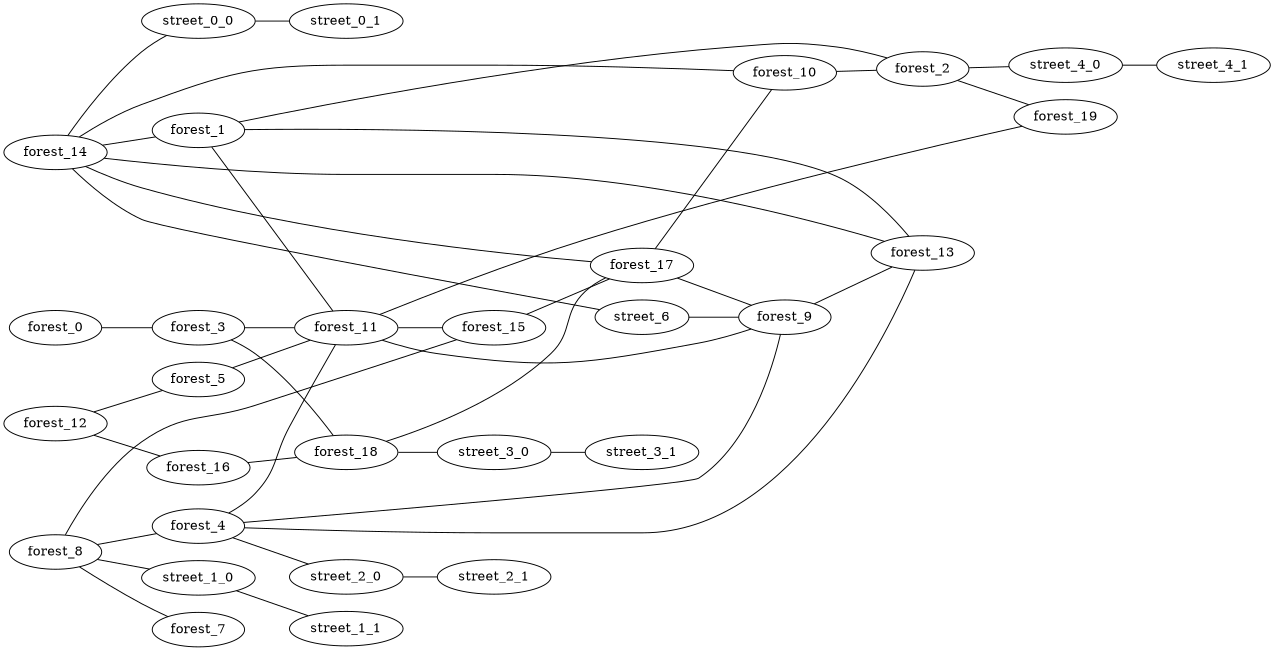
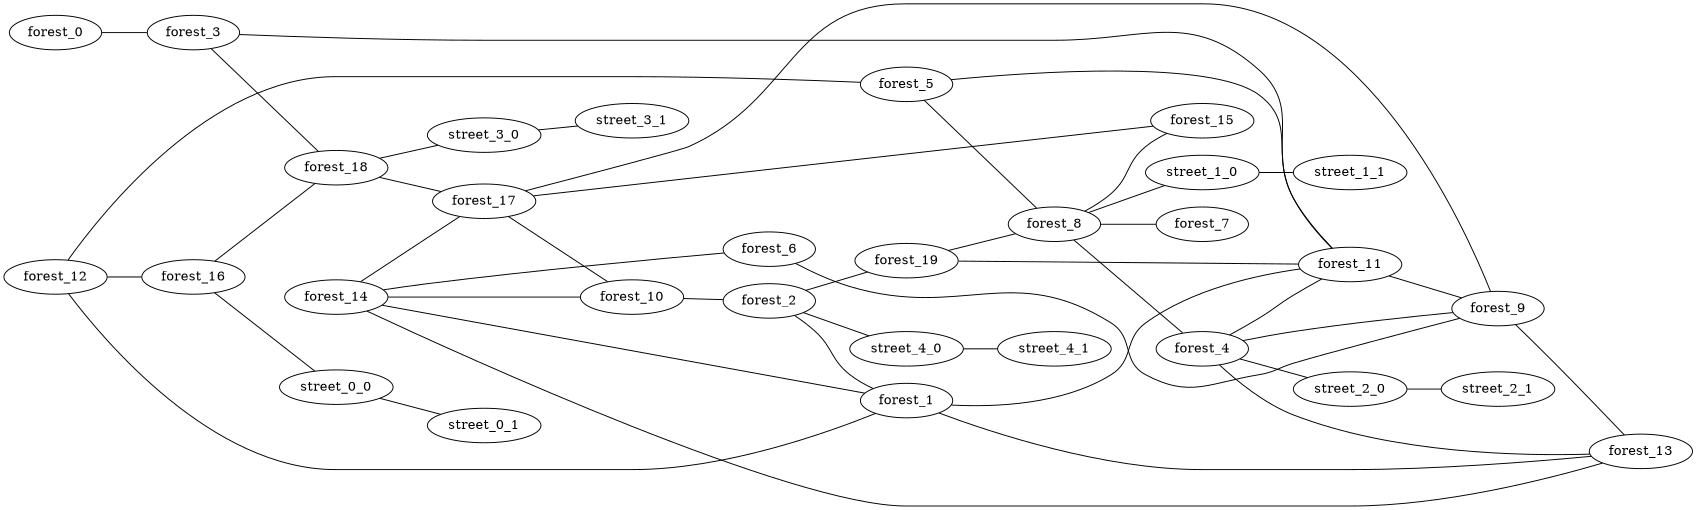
edge "street_0_0" -- "forest_14": now "street_0_0" -- "forest_16"
edge "forest_5" -- "forest_8": added
edge "forest_8" -- "forest_19": added
node "street_6": label "street_6" -> "forest_6"
edge "forest_11" -- "forest_15": removed
edge "forest_12" -- "forest_1": added
